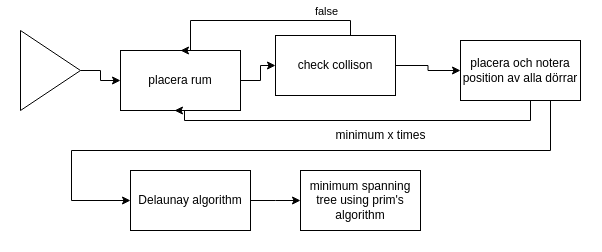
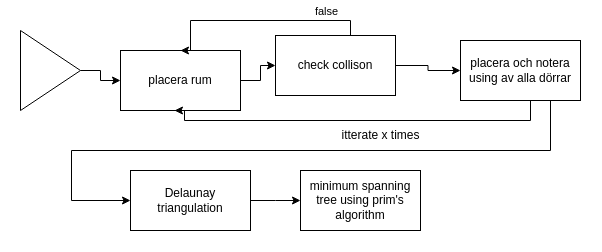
node "placera och notera position av alla dörrar": label "placera och notera position av alla dörrar" -> "placera och notera using av alla dörrar"
node "minimum x times": label "minimum x times" -> "itterate x times"
node "Delaunay algorithm": label "Delaunay algorithm" -> "Delaunay triangulation"
